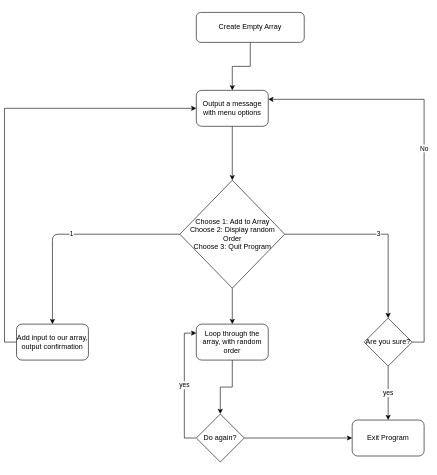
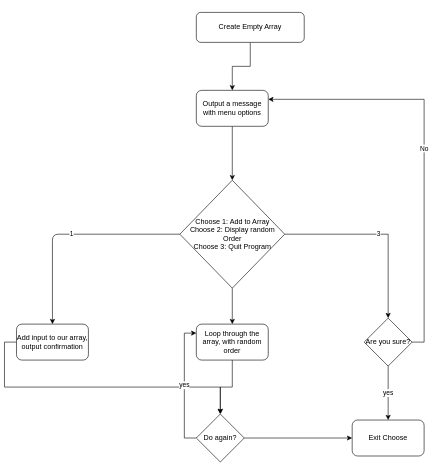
edge "Add input to our array, output confirmation" -> "Output a message with menu options": now "Add input to our array, output confirmation" -> "Do again?"
node "Exit Program": label "Exit Program" -> "Exit Choose"
